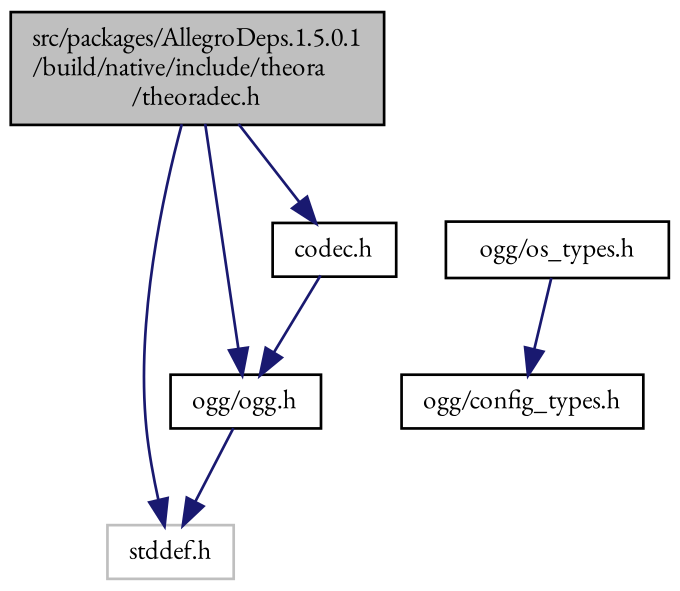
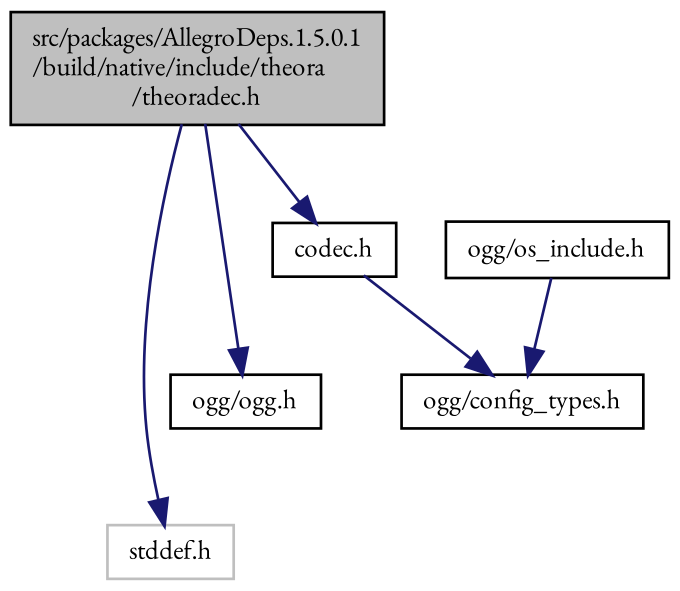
node "ogg/os_types.h": label "ogg/os_types.h" -> "ogg/os_include.h"
edge "codec.h" -> "ogg/ogg.h": now "codec.h" -> "ogg/config_types.h"
edge "ogg/ogg.h" -> "stddef.h": removed
